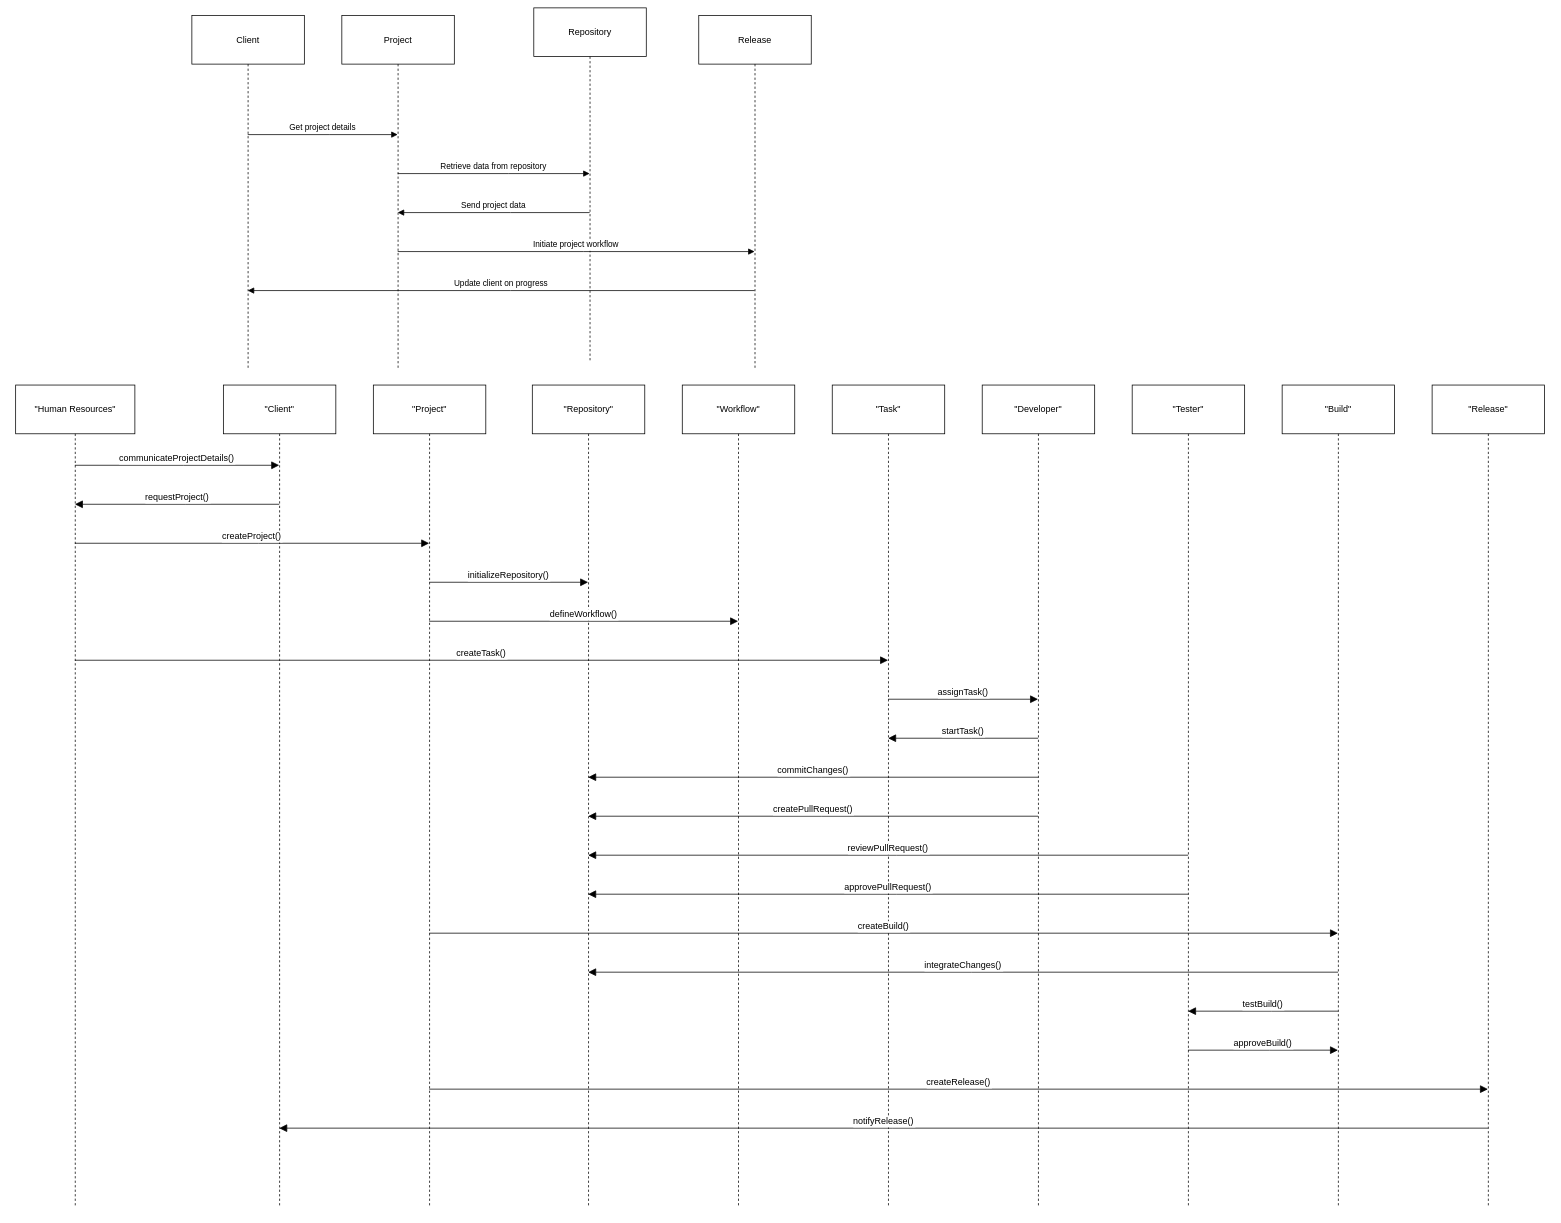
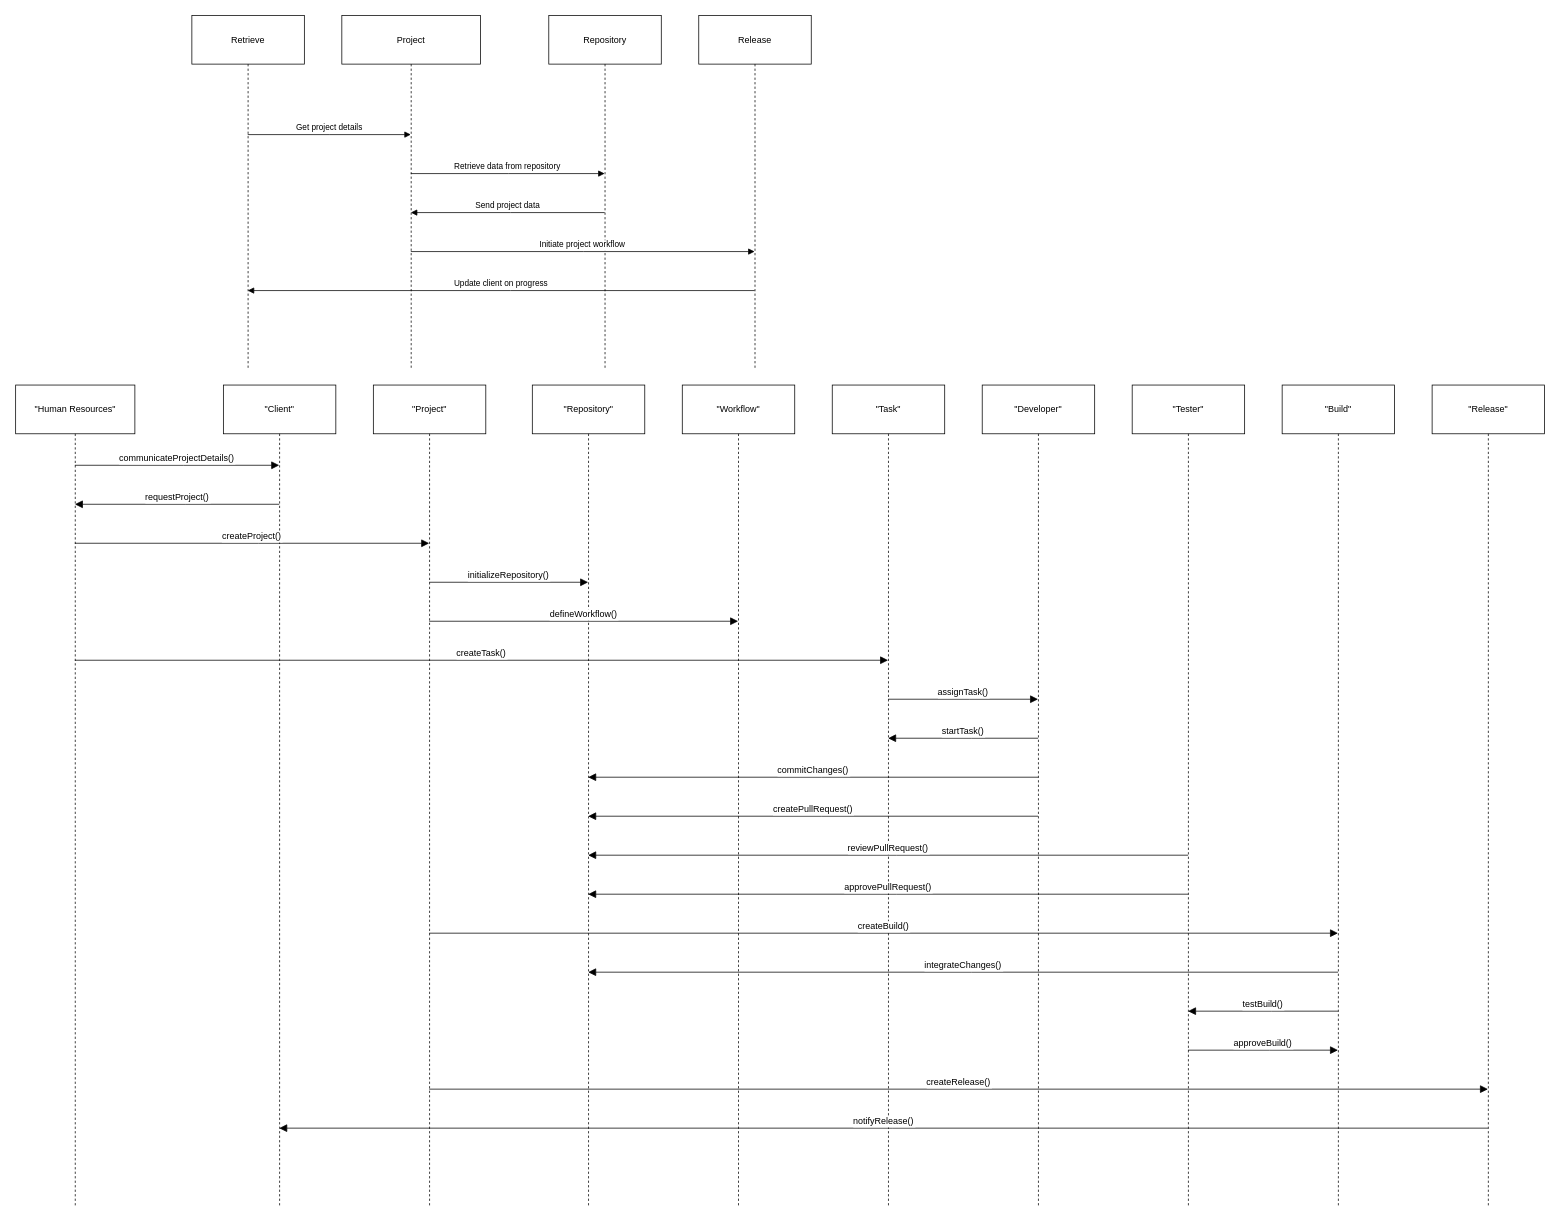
node "Client": label "Client" -> "Retrieve"
node "Repository": moved (590, 185) -> (605, 192)
node "Project": size 113x354 -> 139x354
